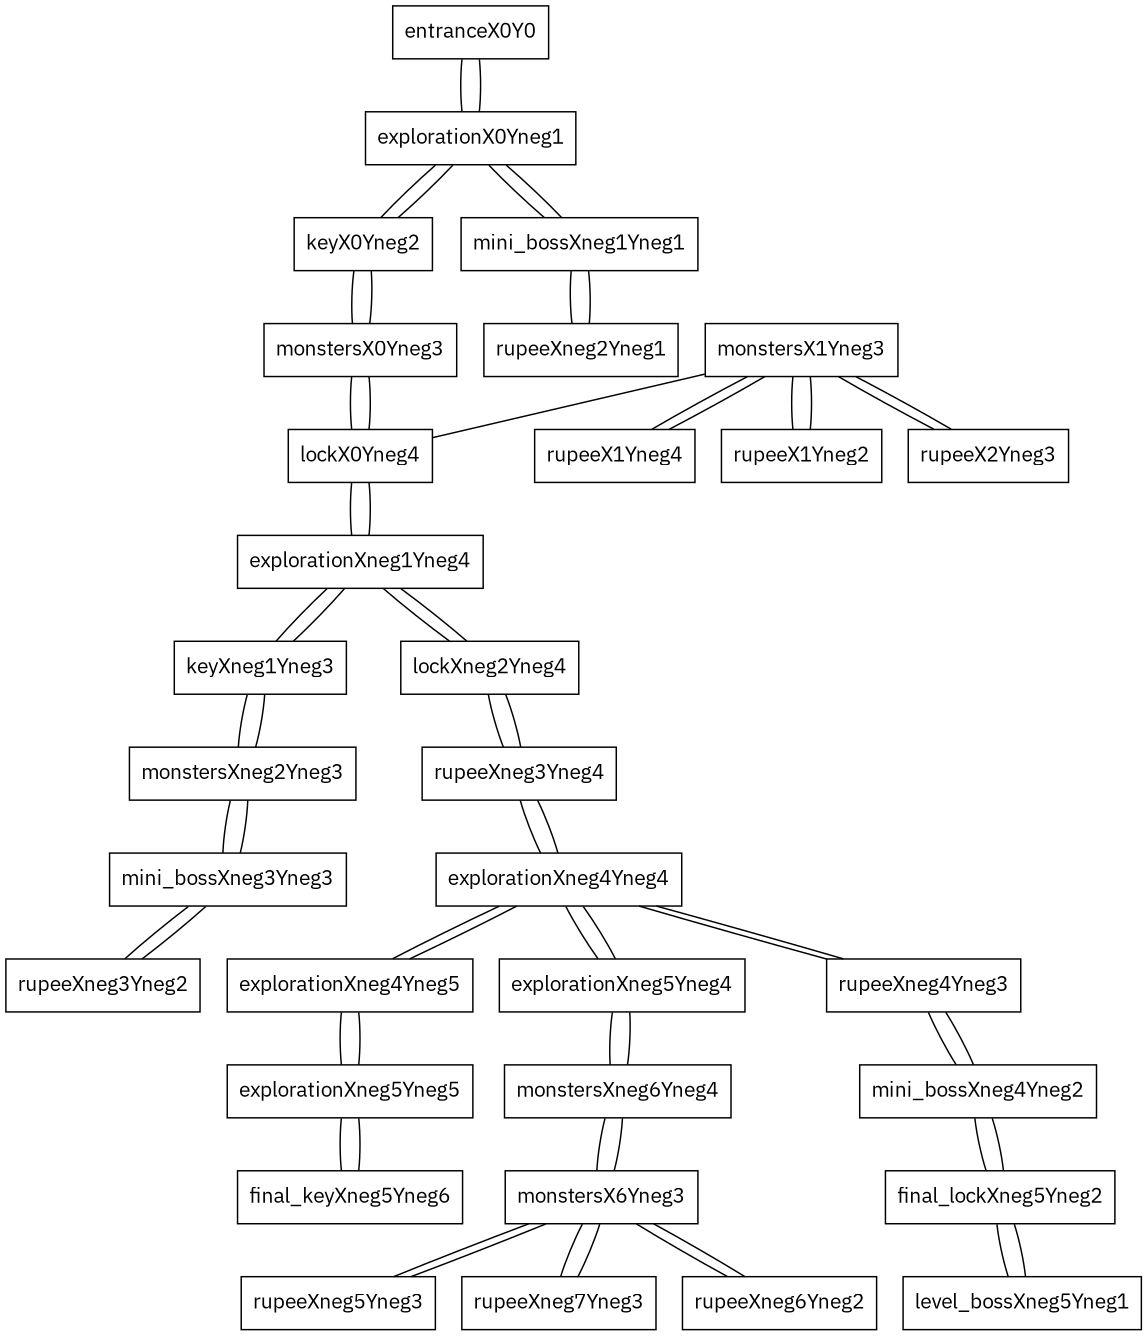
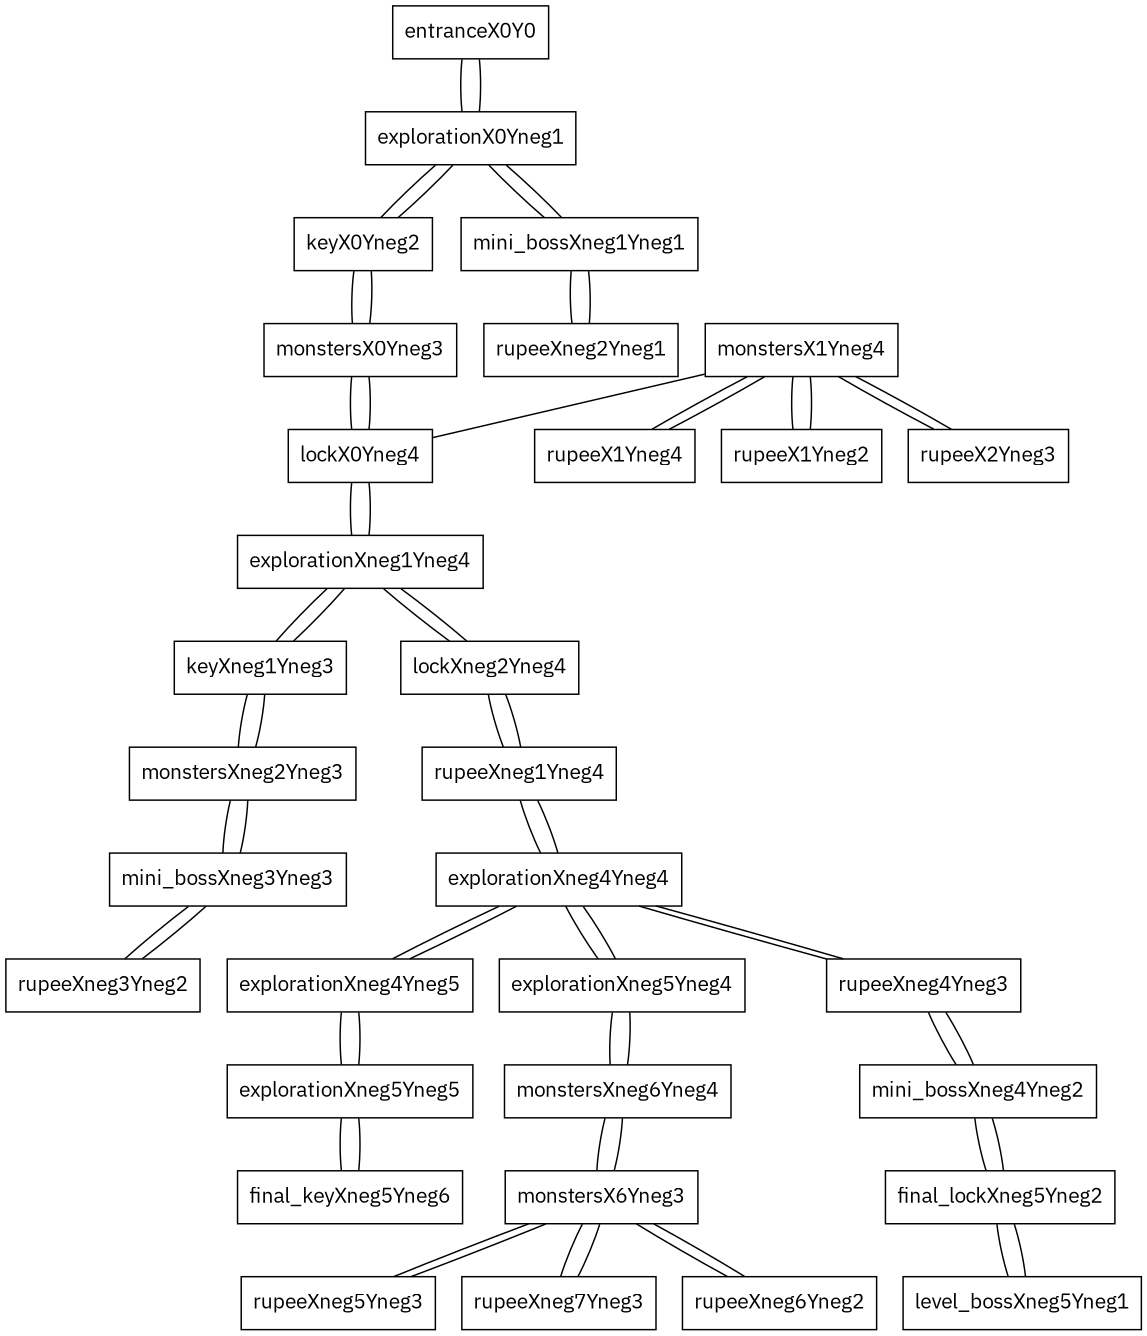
node "monstersX1Yneg3": label "monstersX1Yneg3" -> "monstersX1Yneg4"
node "rupeeXneg3Yneg4": label "rupeeXneg3Yneg4" -> "rupeeXneg1Yneg4"
